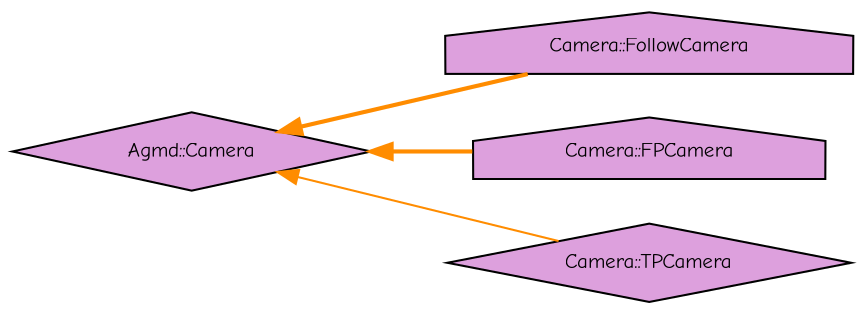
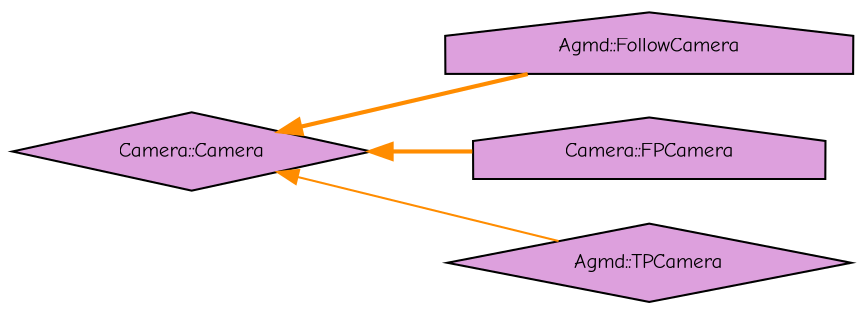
node "Camera::FollowCamera": label "Camera::FollowCamera" -> "Agmd::FollowCamera"
node "Agmd::Camera": label "Agmd::Camera" -> "Camera::Camera"
node "Camera::TPCamera": label "Camera::TPCamera" -> "Agmd::TPCamera"
